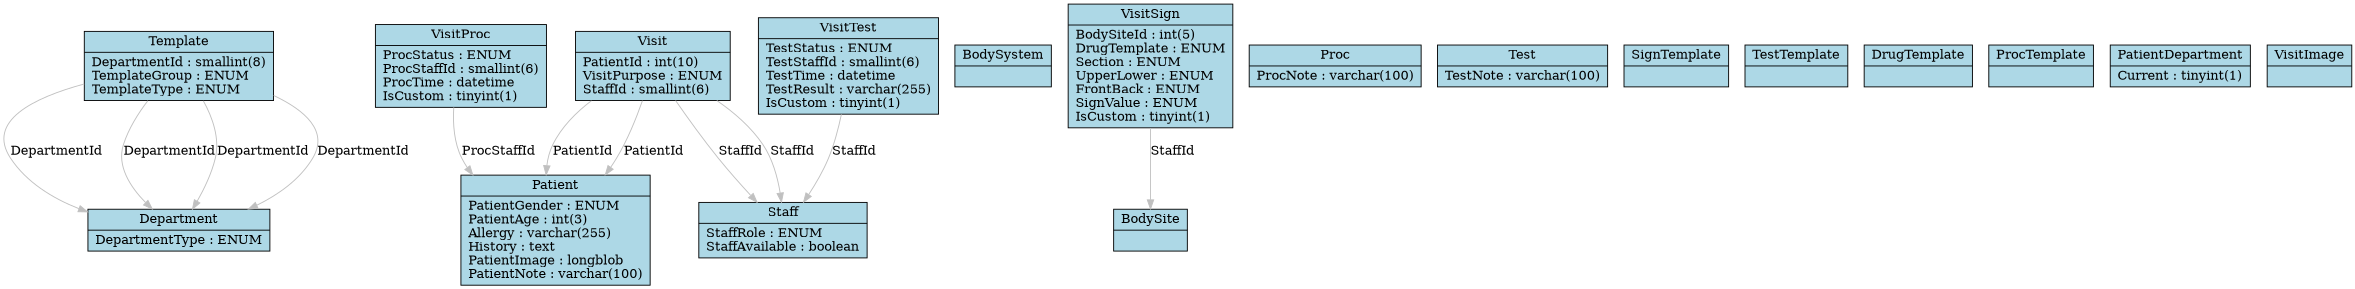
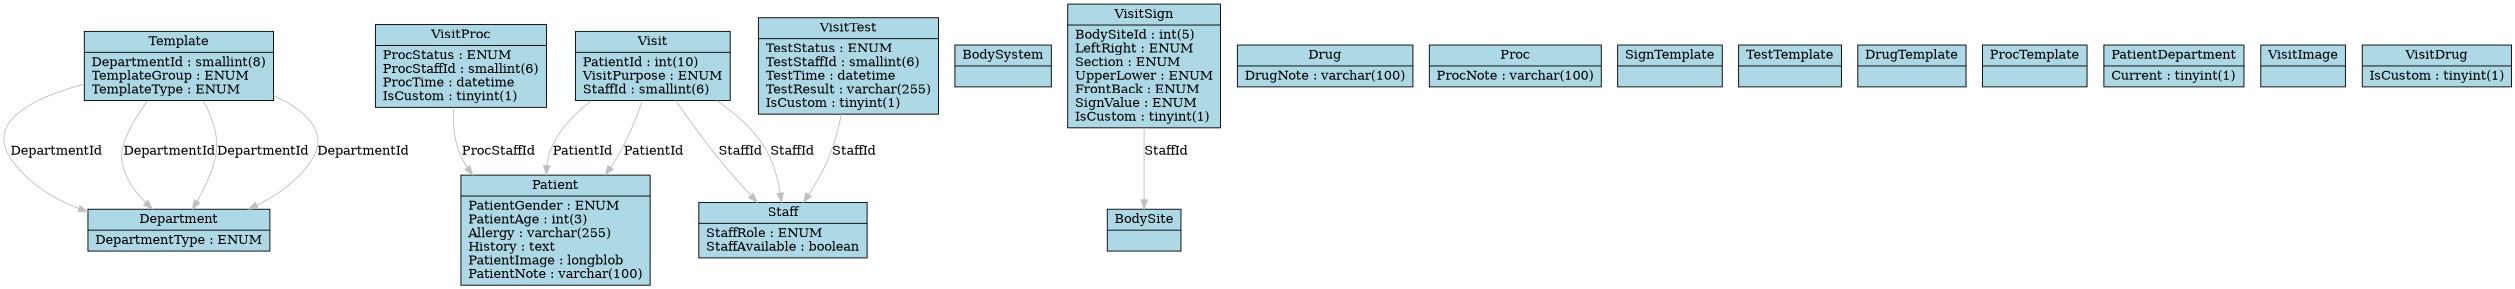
node "VisitSign": text "DrugTemplate : ENUM" -> "LeftRight : ENUM"
node "Drug": added
node "Test": removed
node "VisitDrug": added
